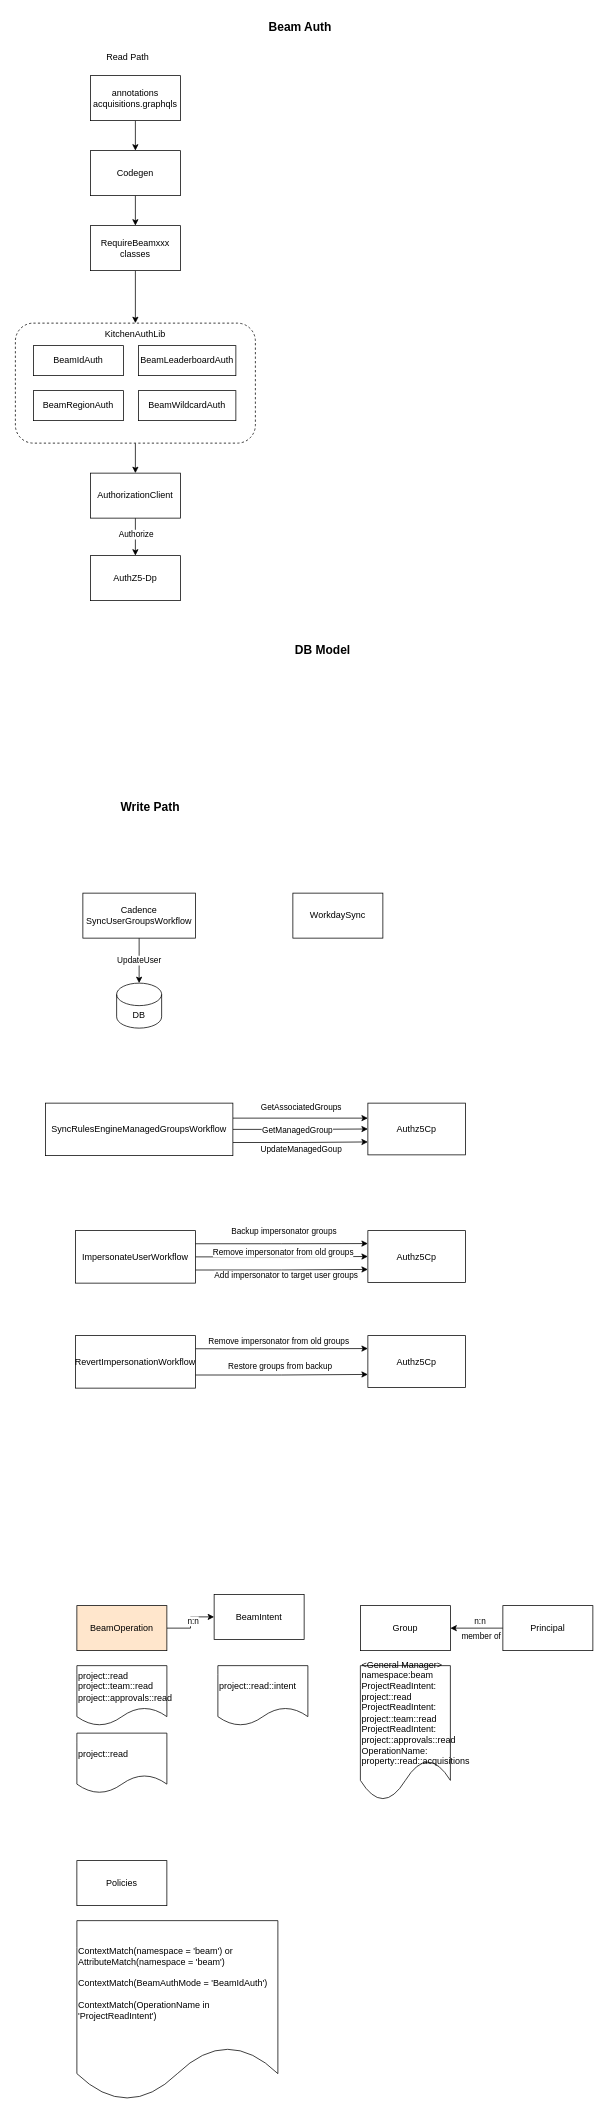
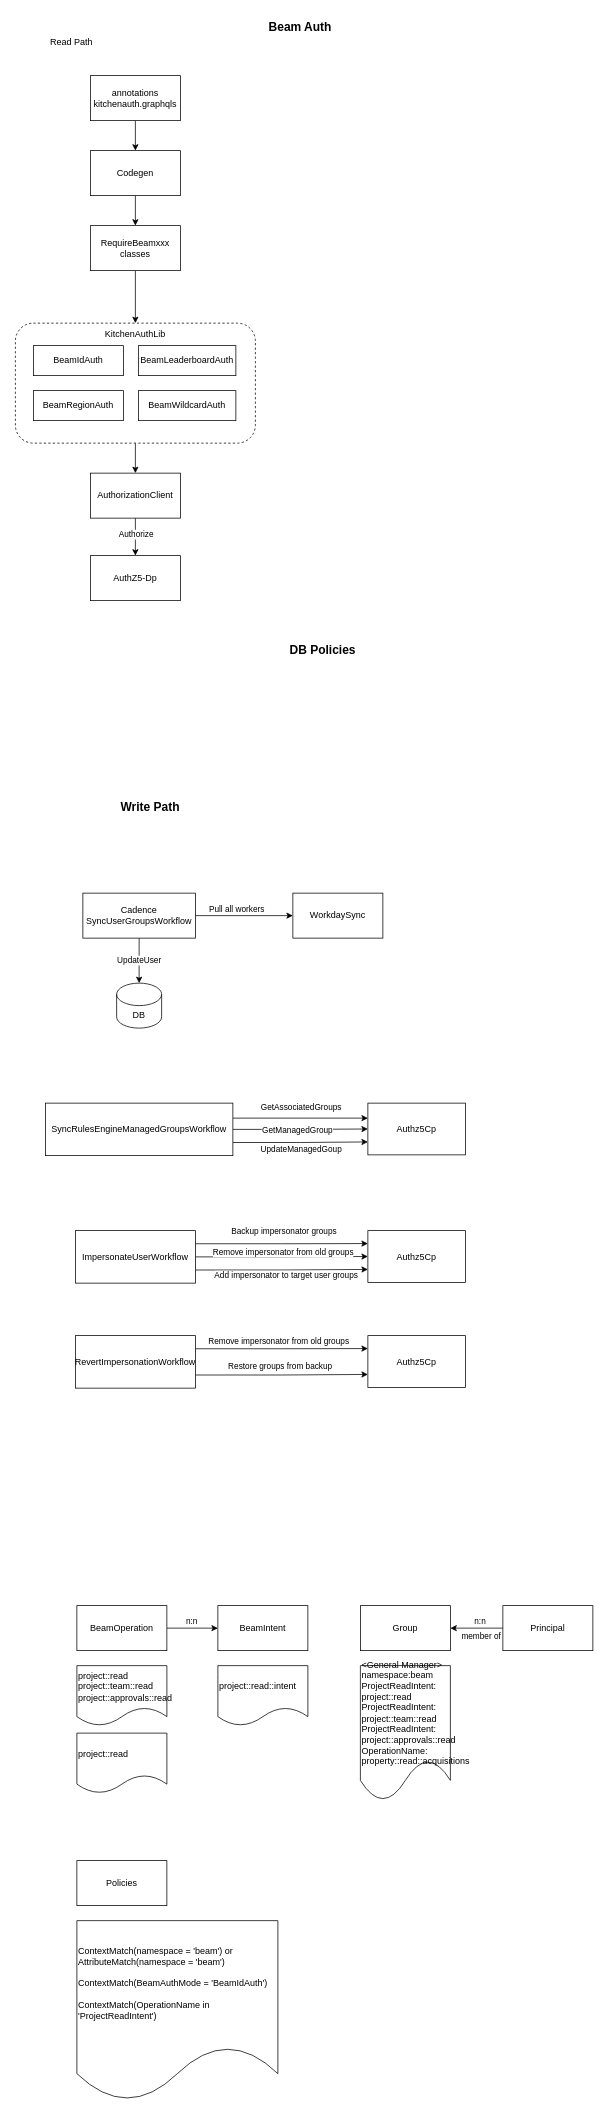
node "Read Path": moved (128, 57) -> (72, 42)
node "annotations acquisitions.graphqls": label "annotations acquisitions.graphqls" -> "annotations kitchenauth.graphqls"
node "DB Model": label "DB Model" -> "DB Policies"
edge "Cadence SyncUserGroupsWorkflow" -> "WorkdaySync": added, label "Pull all workers"
node "BeamIntent": moved (259, 1617) -> (263, 1628)
node "BeamOperation": fillcolor #ffe6cc -> #ffffff
